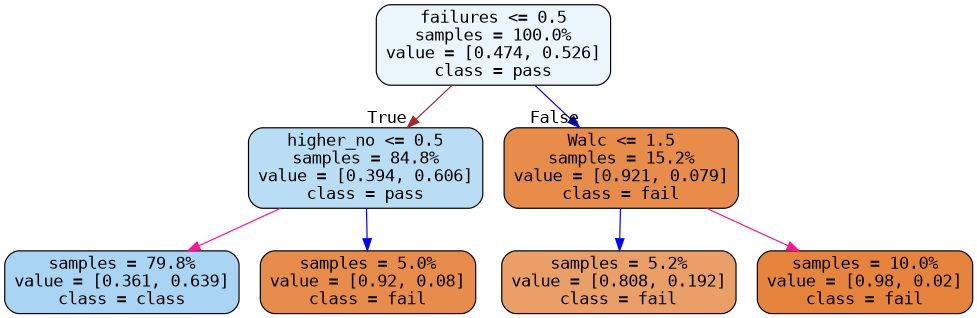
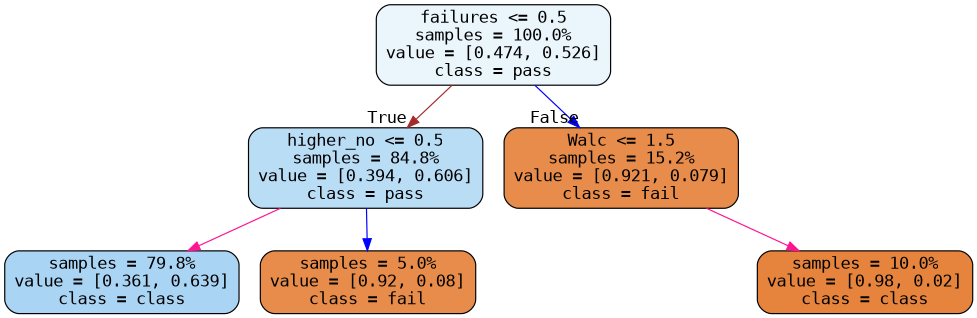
node "samples = 5.2% value = [0.808, 0.192] class = fail": removed
node "samples = 10.0% value = [0.98, 0.02] class = fail": label "samples = 10.0% value = [0.98, 0.02] class = fail" -> "samples = 10.0% value = [0.98, 0.02] class = class"
